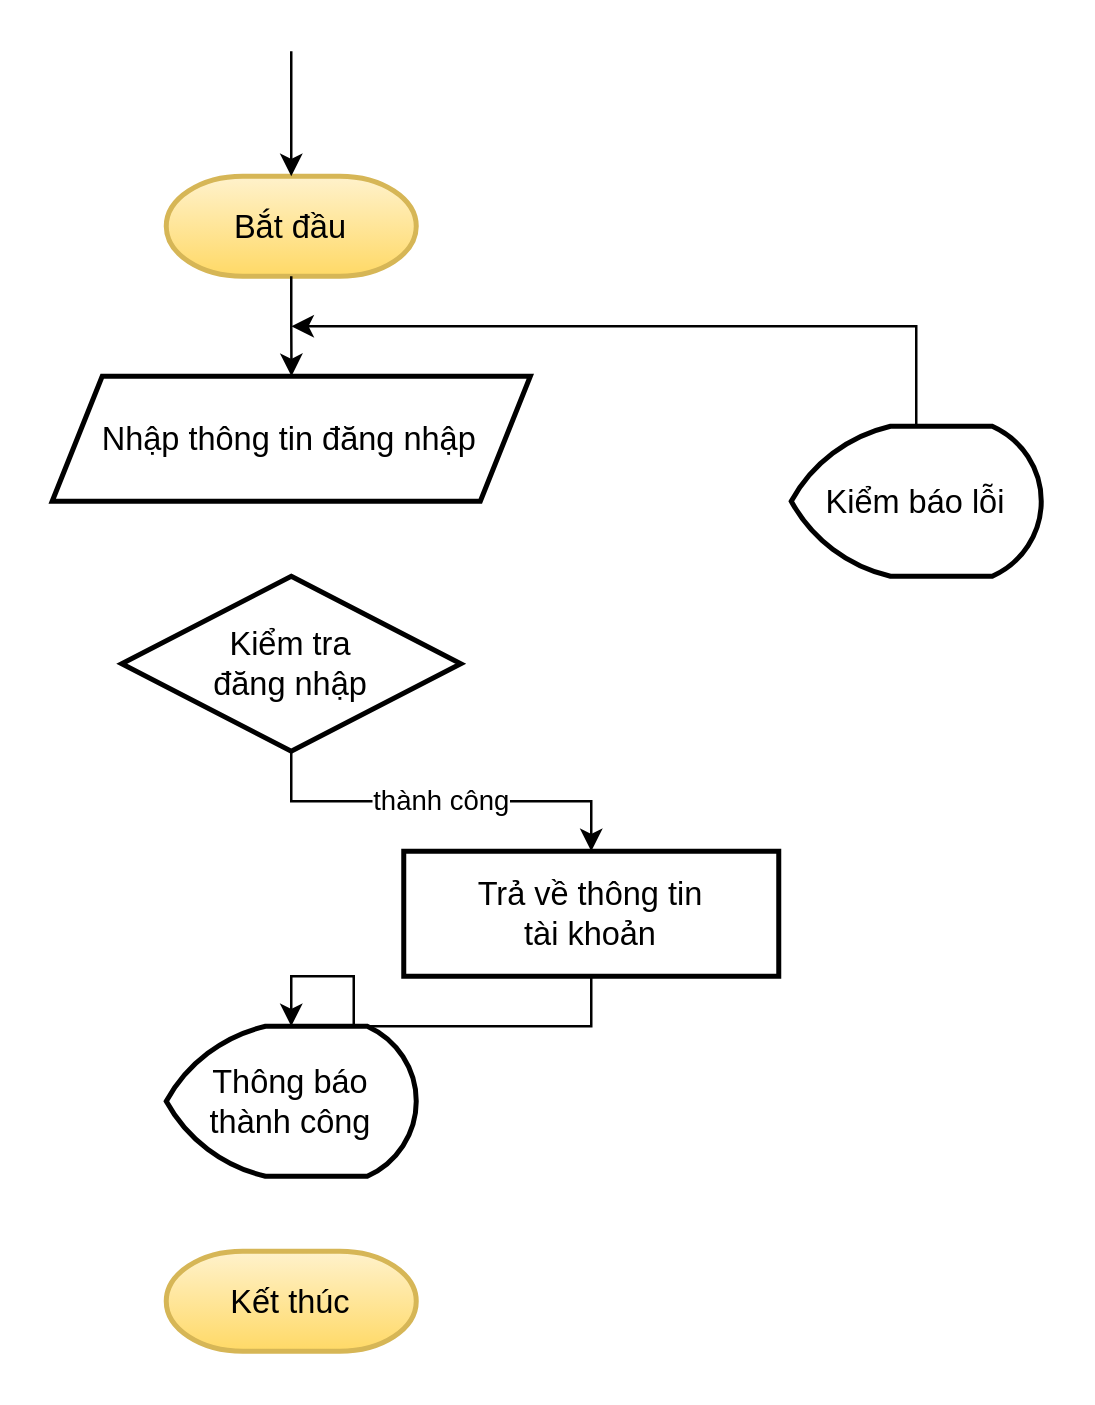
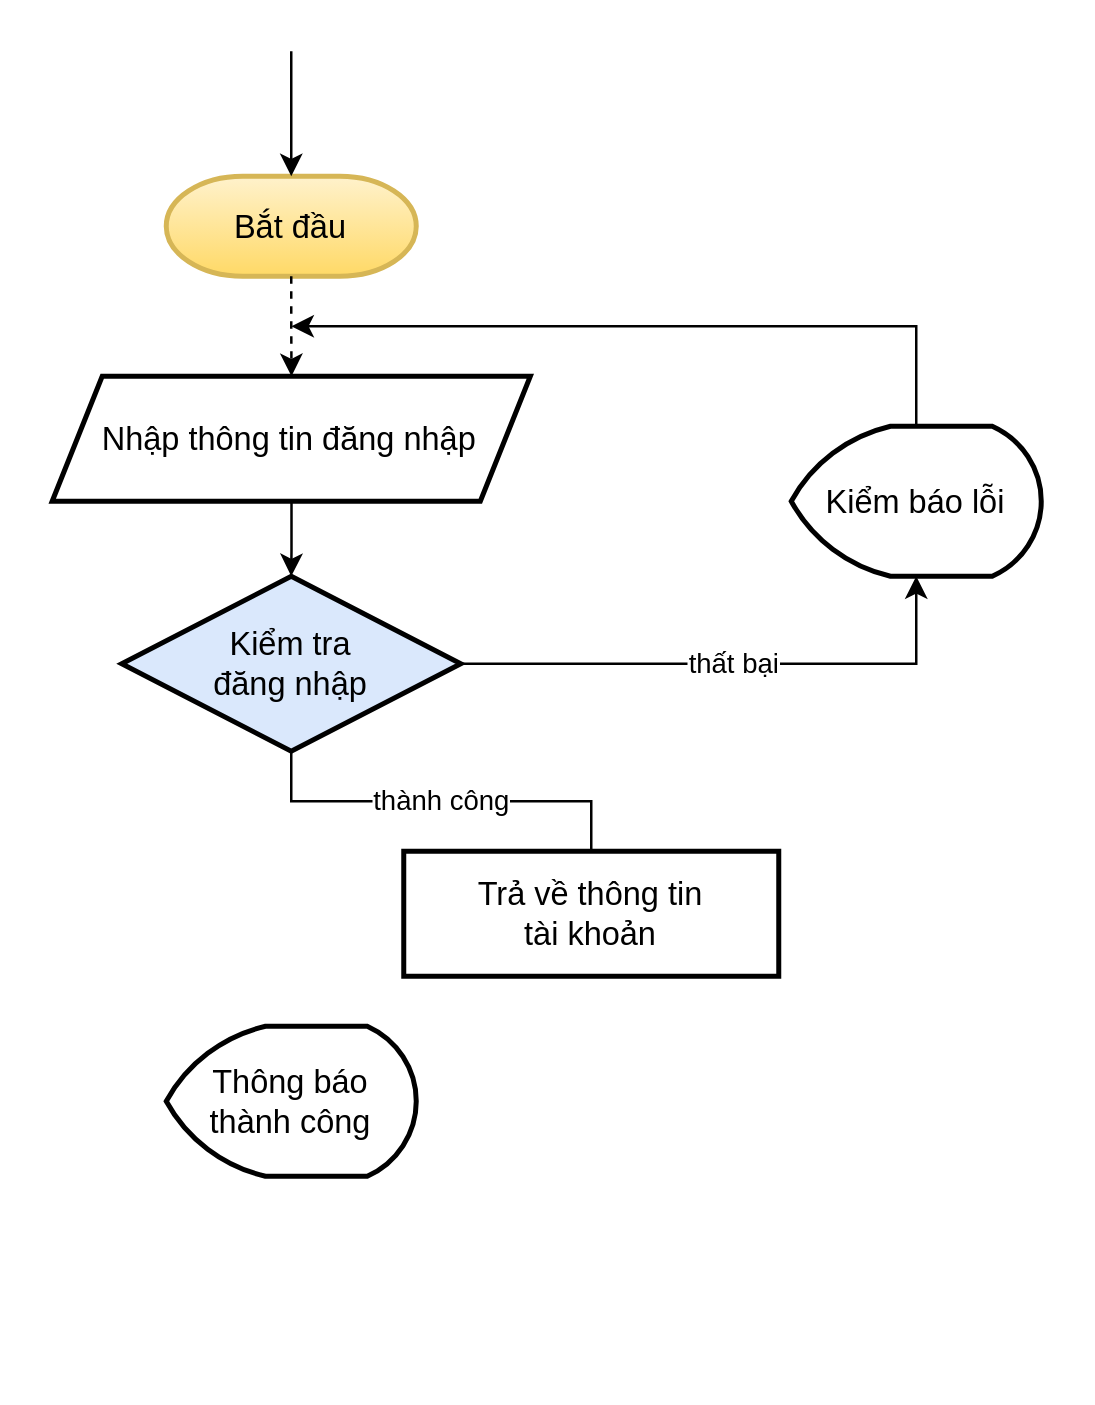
edge "Bắt đầu" -> "Nhập thông tin đăng nhập": style solid -> dashed
edge "Nhập thông tin đăng nhập" -> "Kiểm tra đăng nhập": added
node "Kiểm tra đăng nhập": fillcolor #ffffff -> #dae8fc
edge "Kiểm tra đăng nhập" -> "Kiểm báo lỗi": added, label "thất bại"
edge "Kiểm tra đăng nhập" -> "Trả về thông tin tài khoản": arrowhead classic -> none
edge "Trả về thông tin tài khoản" -> "Thông báo thành công": removed
node "Kết thúc": removed
